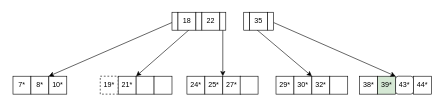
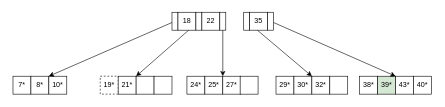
node "43*": shape rounded rectangle -> rectangle
node "44*": label "44*" -> "40*"
